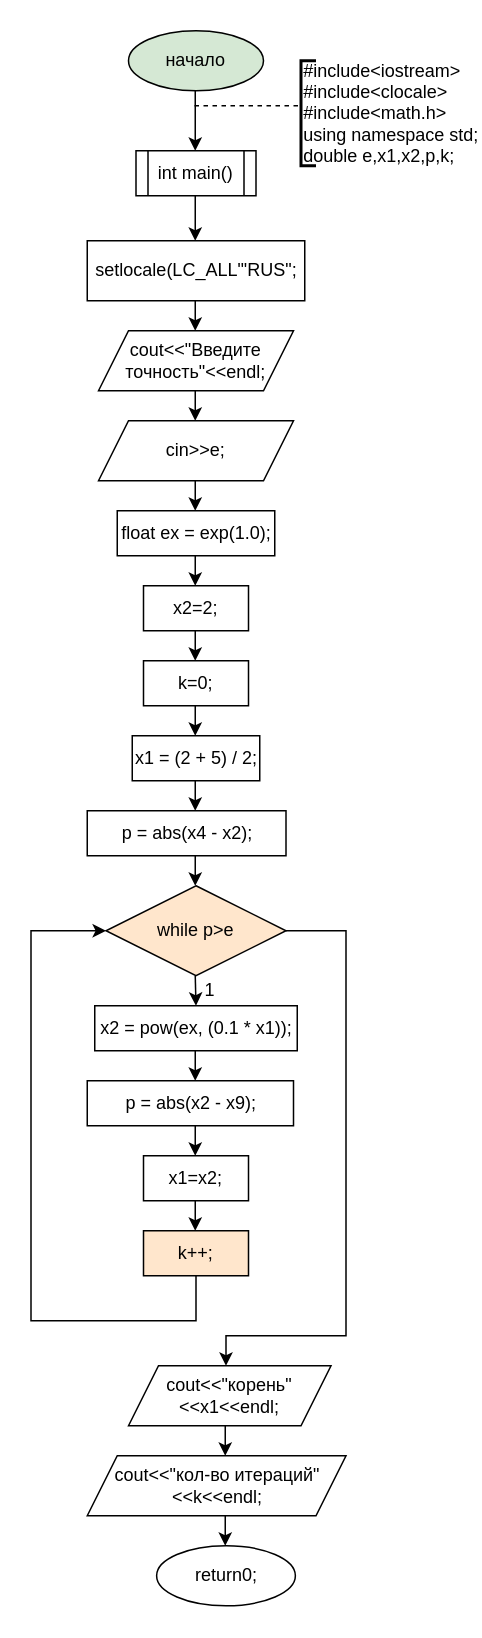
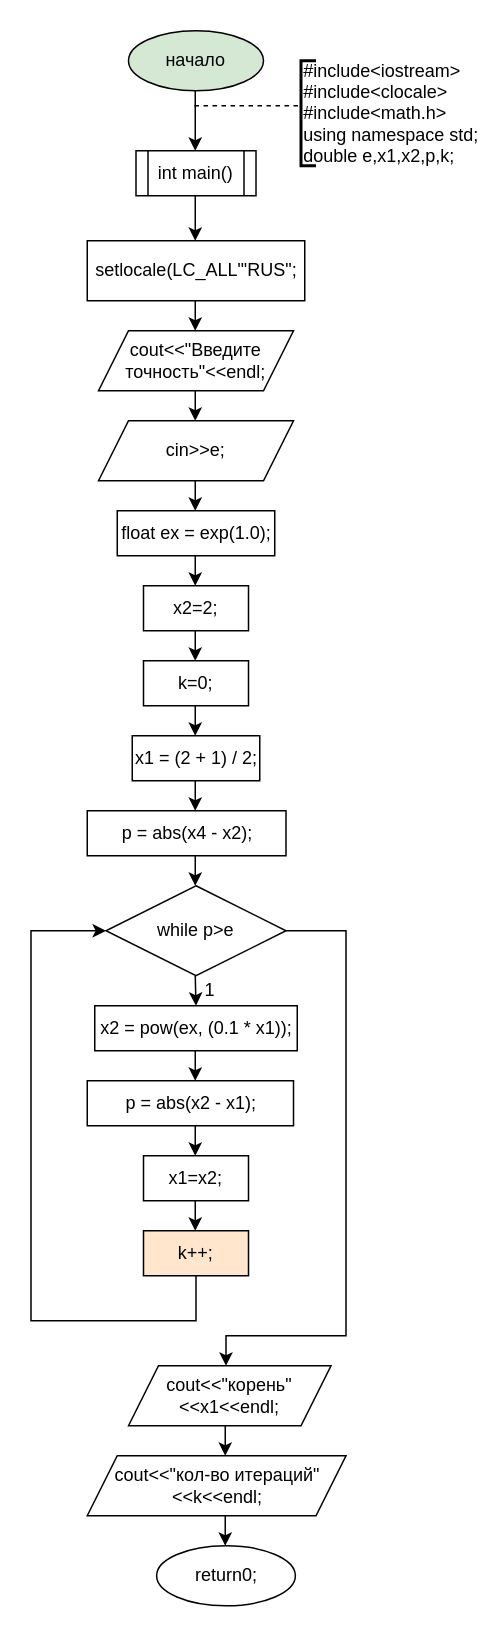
node "x1 = (2 + 5) / 2;": label "x1 = (2 + 5) / 2;" -> "x1 = (2 + 1) / 2;"
node "while p>e": fillcolor #ffe6cc -> #ffffff
node "p = abs(x2 - x9);": label "p = abs(x2 - x9);" -> "p = abs(x2 - x1);"
